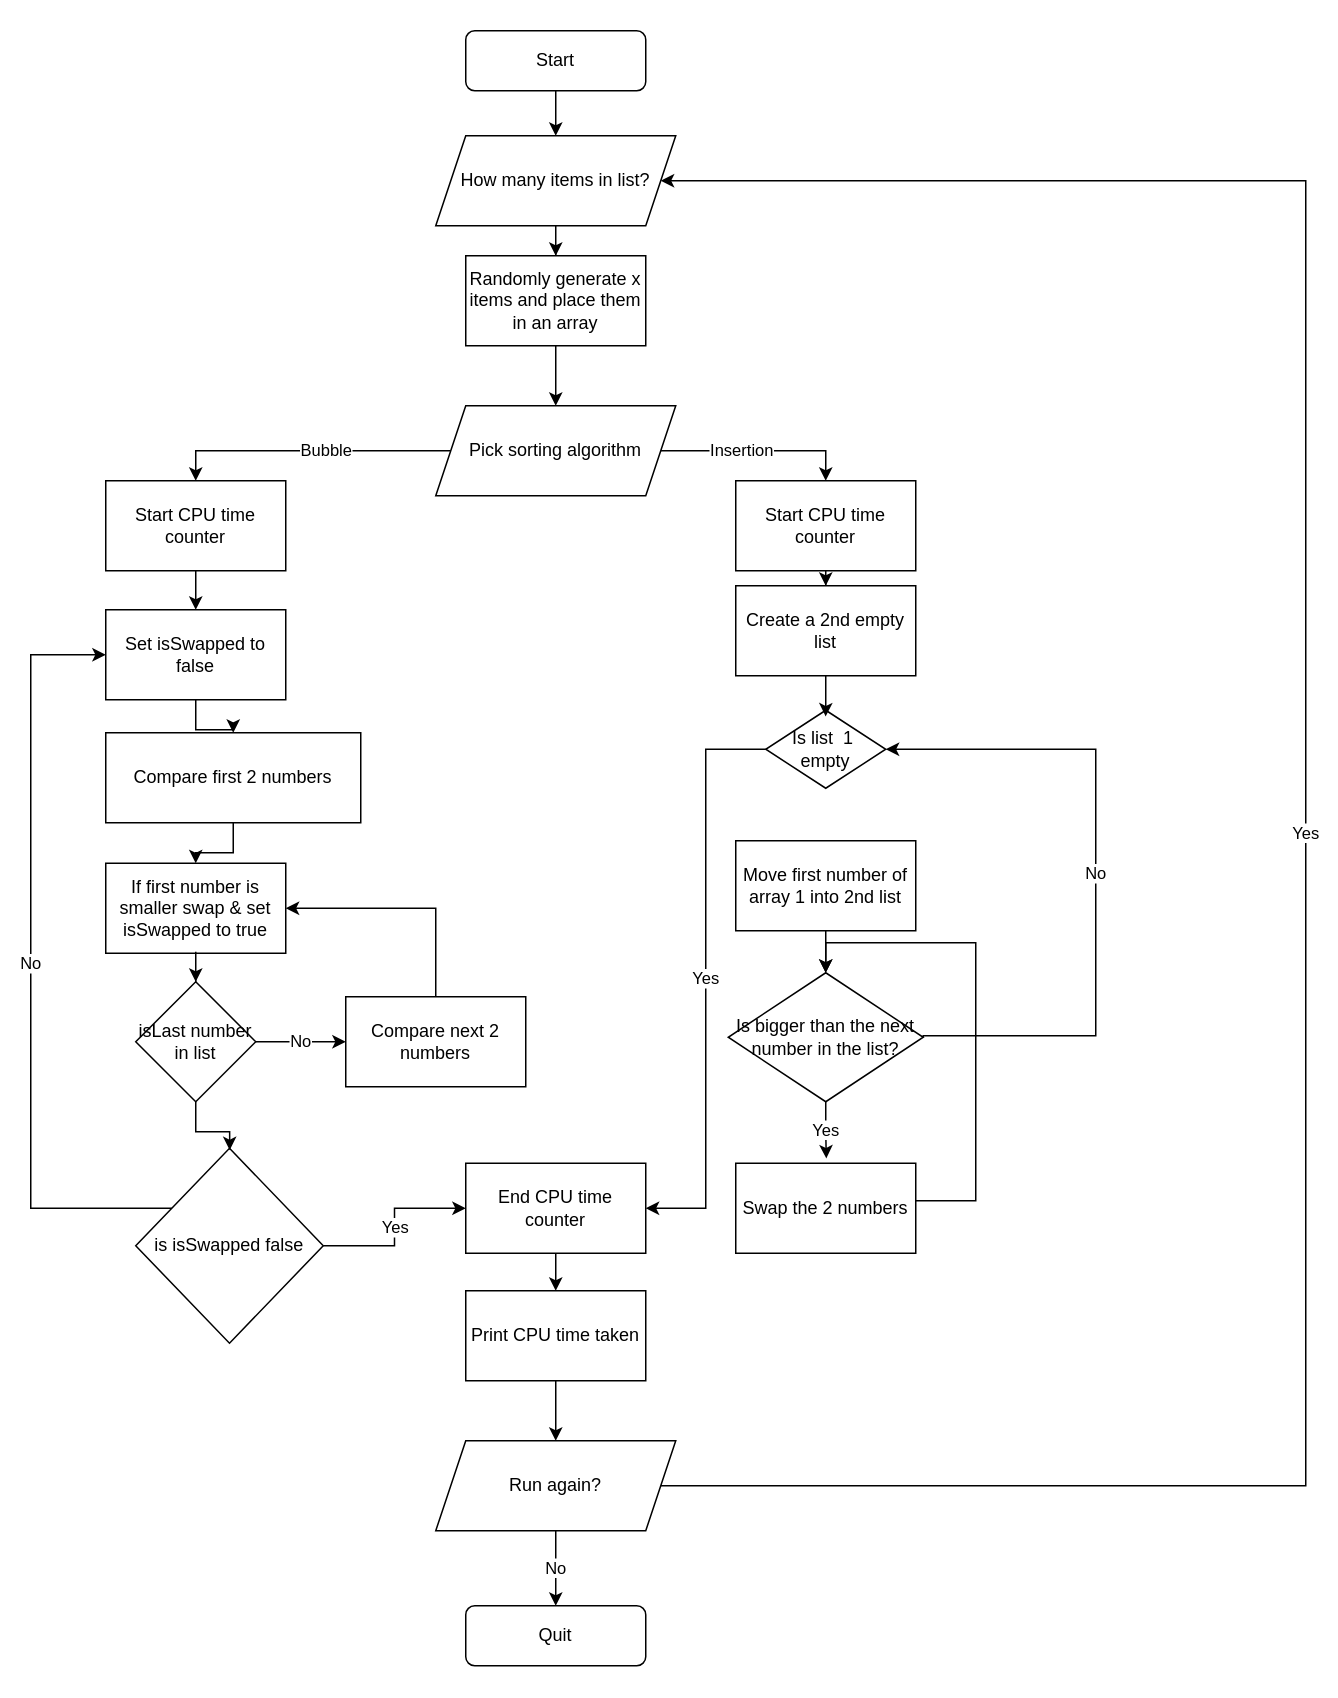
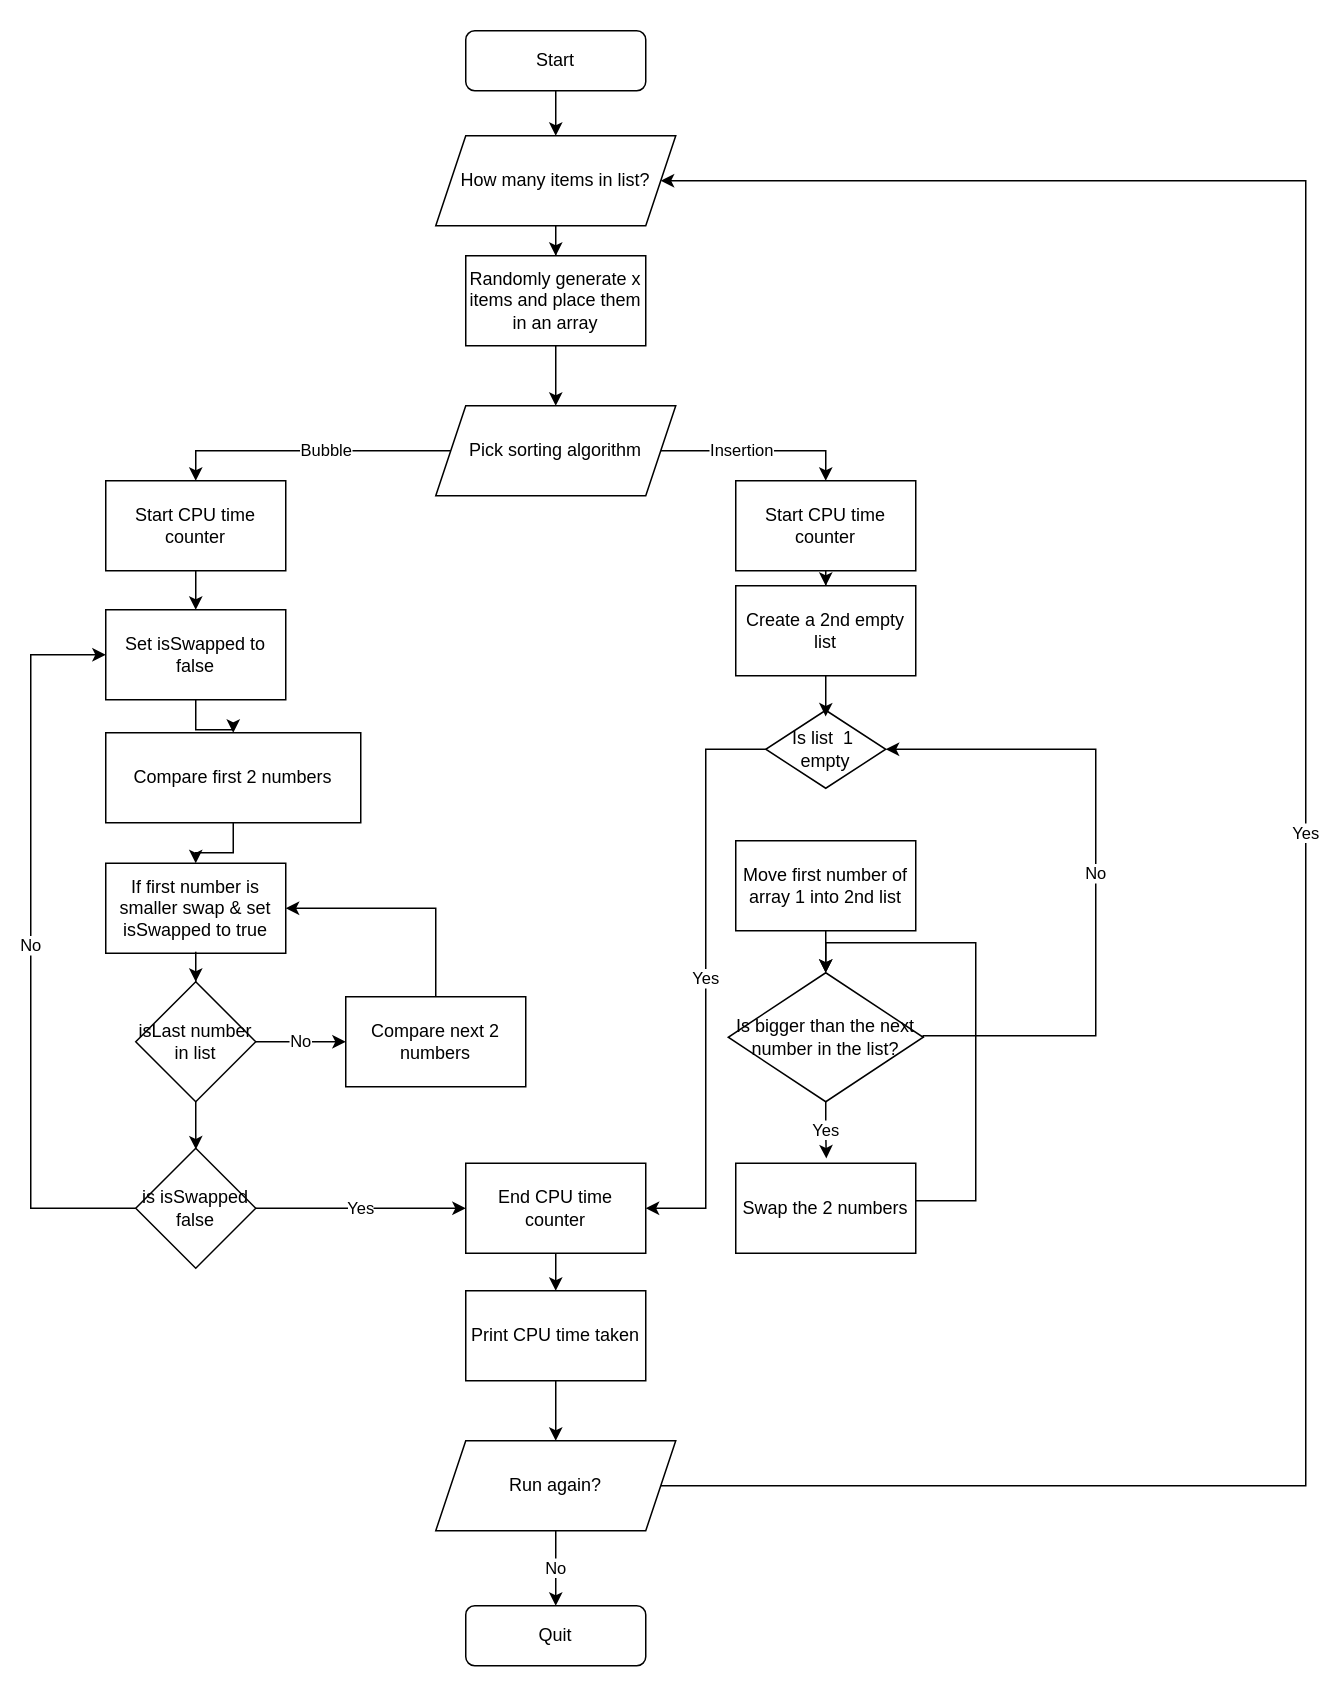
node "is isSwapped false": size 188x195 -> 120x120
